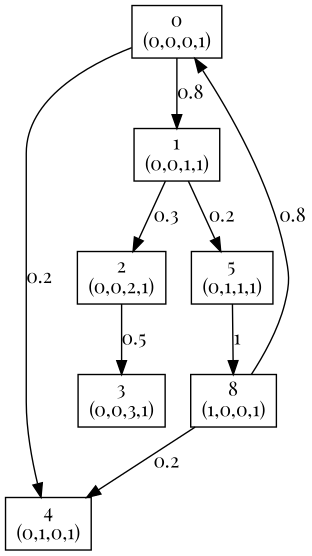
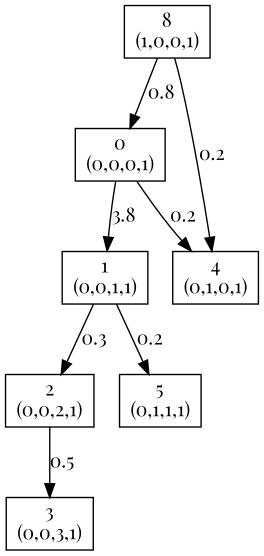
edge "0 (0,0,0,1)" -> "1 (0,0,1,1)": label "0.8" -> "3.8"
edge "5 (0,1,1,1)" -> "8 (1,0,0,1)": removed, label "1"
